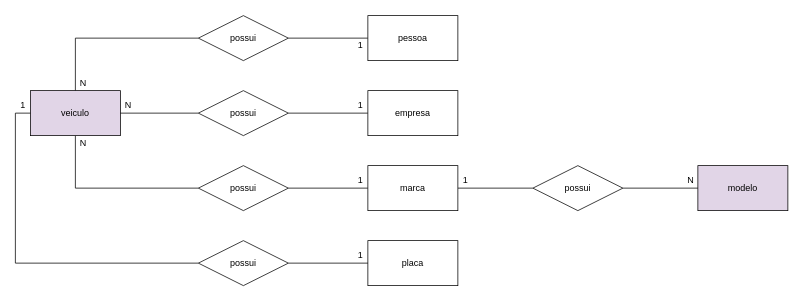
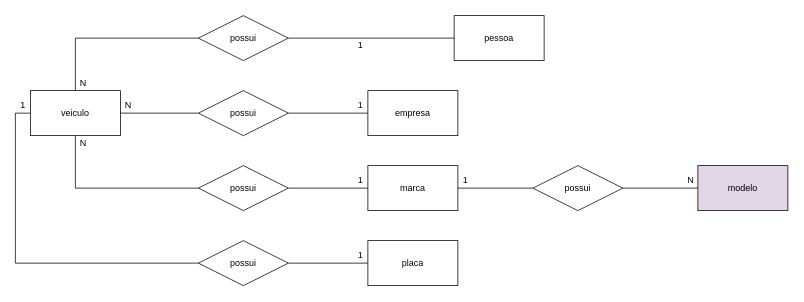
node "pessoa": moved (413, 38) -> (499, 38)
node "veiculo": fillcolor #e1d5e7 -> #ffffff
